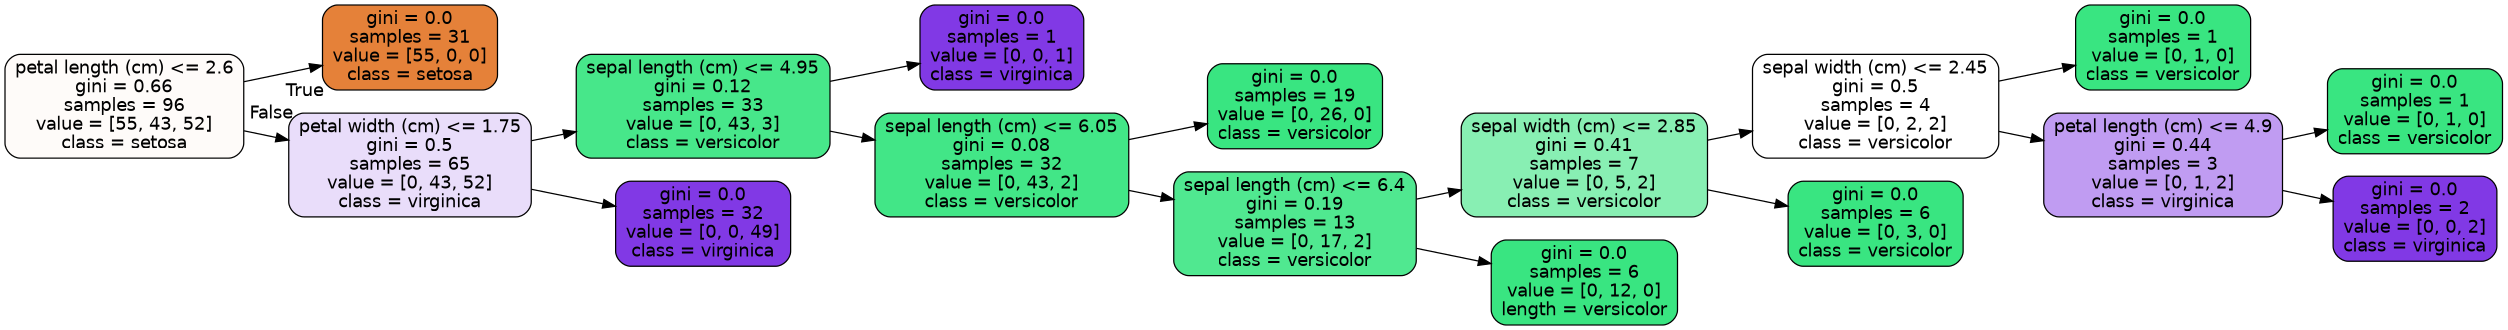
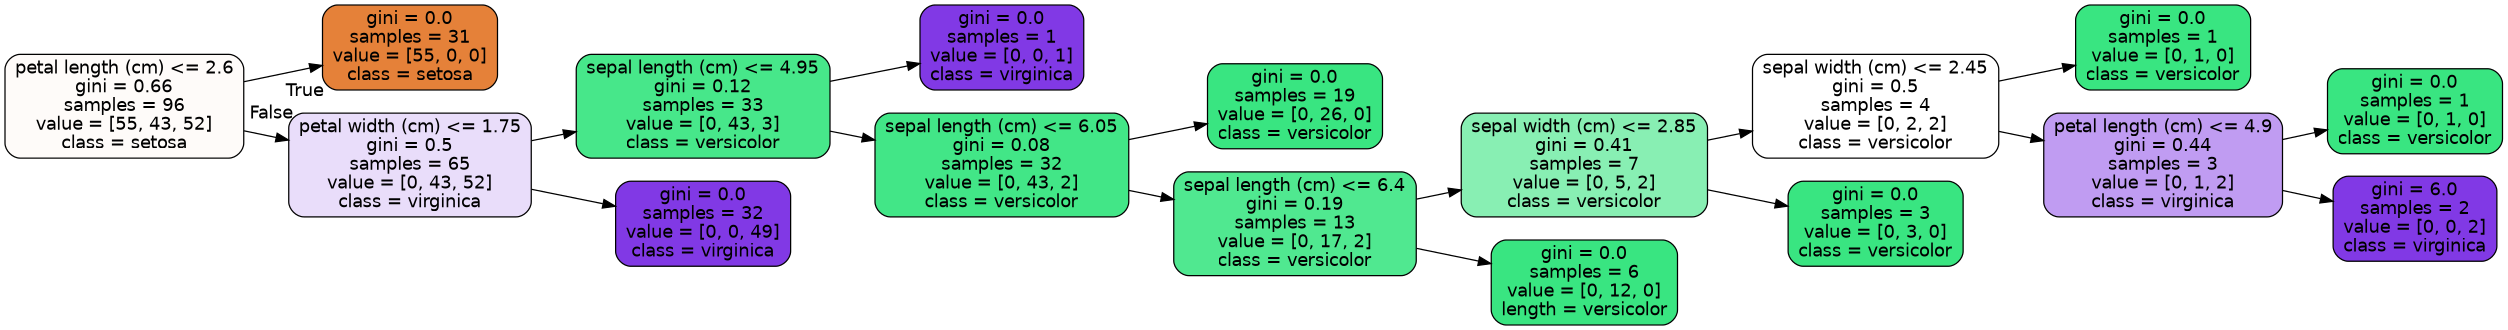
node "gini = 0.0 samples = 2 value = [0, 0, 2] class = virginica": label "gini = 0.0 samples = 2 value = [0, 0, 2] class = virginica" -> "gini = 6.0 samples = 2 value = [0, 0, 2] class = virginica"
node "gini = 0.0 samples = 6 value = [0, 3, 0] class = versicolor": label "gini = 0.0 samples = 6 value = [0, 3, 0] class = versicolor" -> "gini = 0.0 samples = 3 value = [0, 3, 0] class = versicolor"
